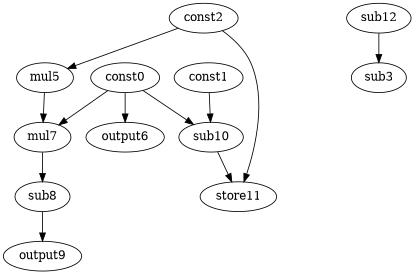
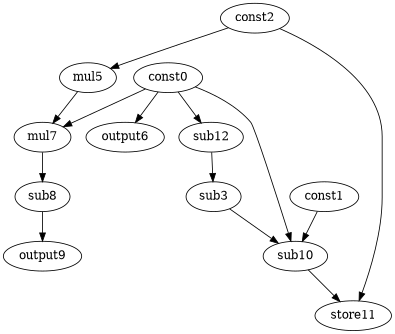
edge "const0" -> "sub12": added
edge "sub3" -> "sub10": added
